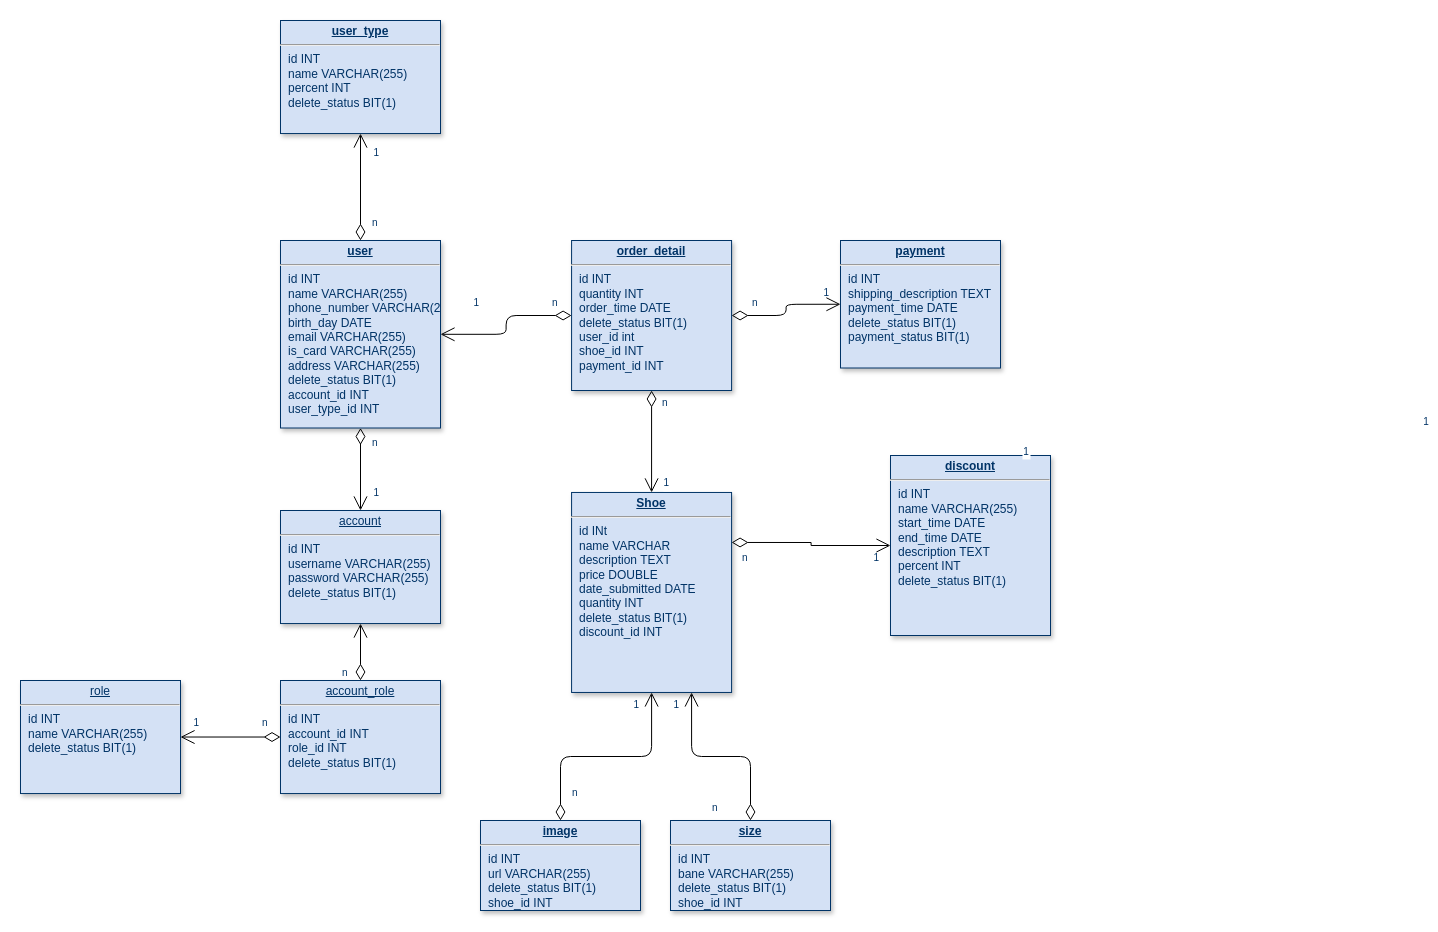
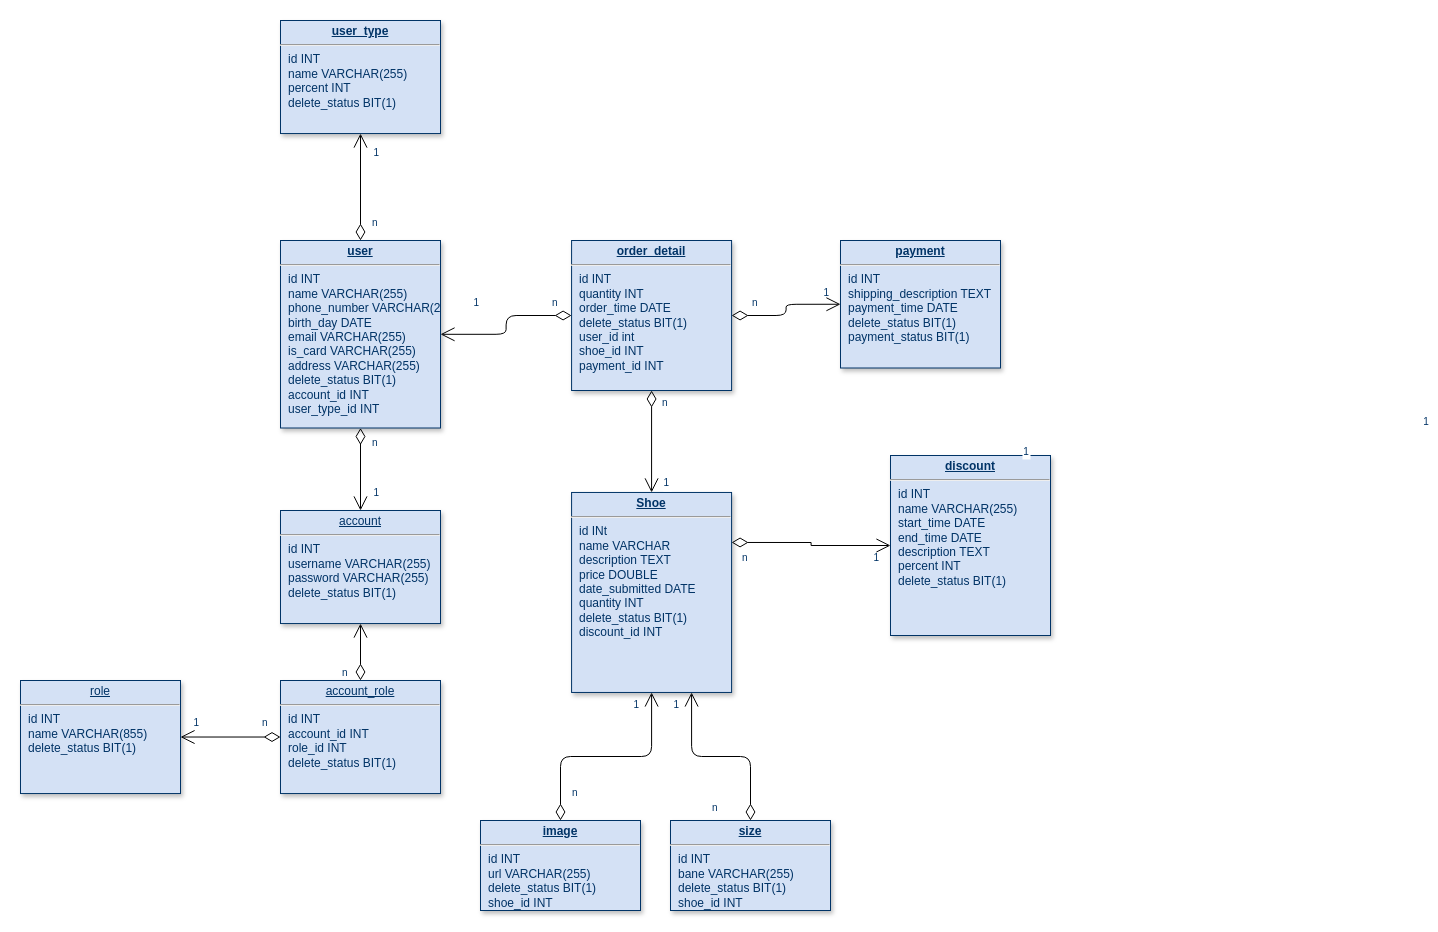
node "role id INT name VARCHAR(255) delete_status BIT(1)": label "role id INT name VARCHAR(255) delete_status BIT(1)" -> "role id INT name VARCHAR(855) delete_status BIT(1)"
